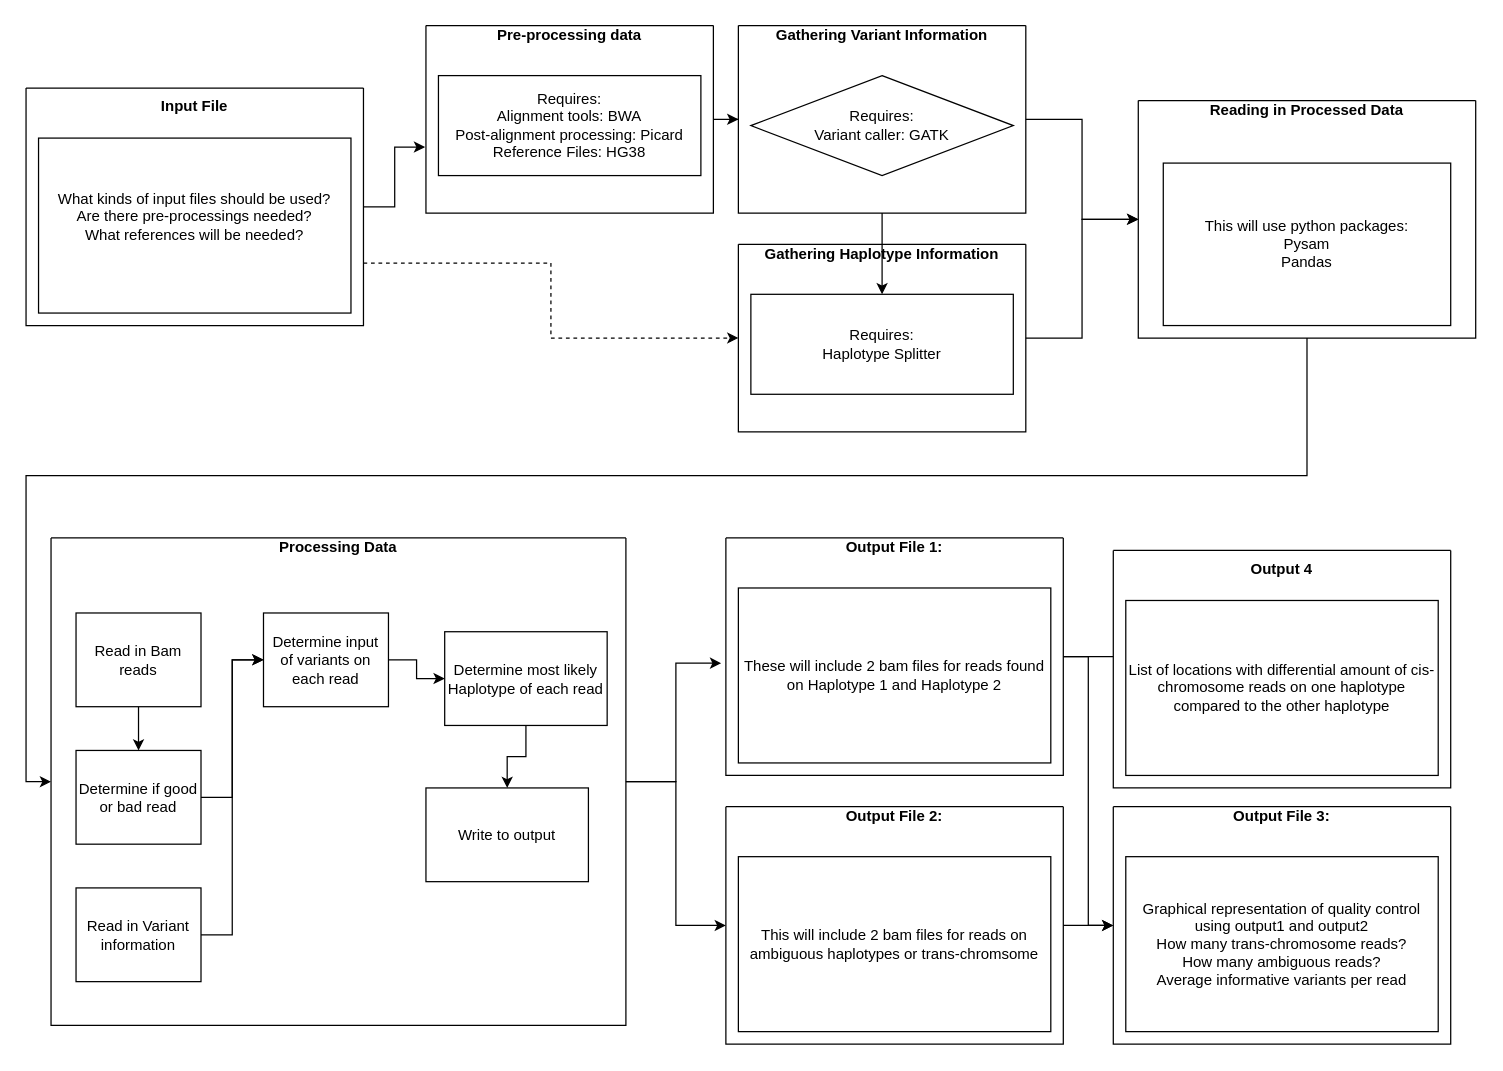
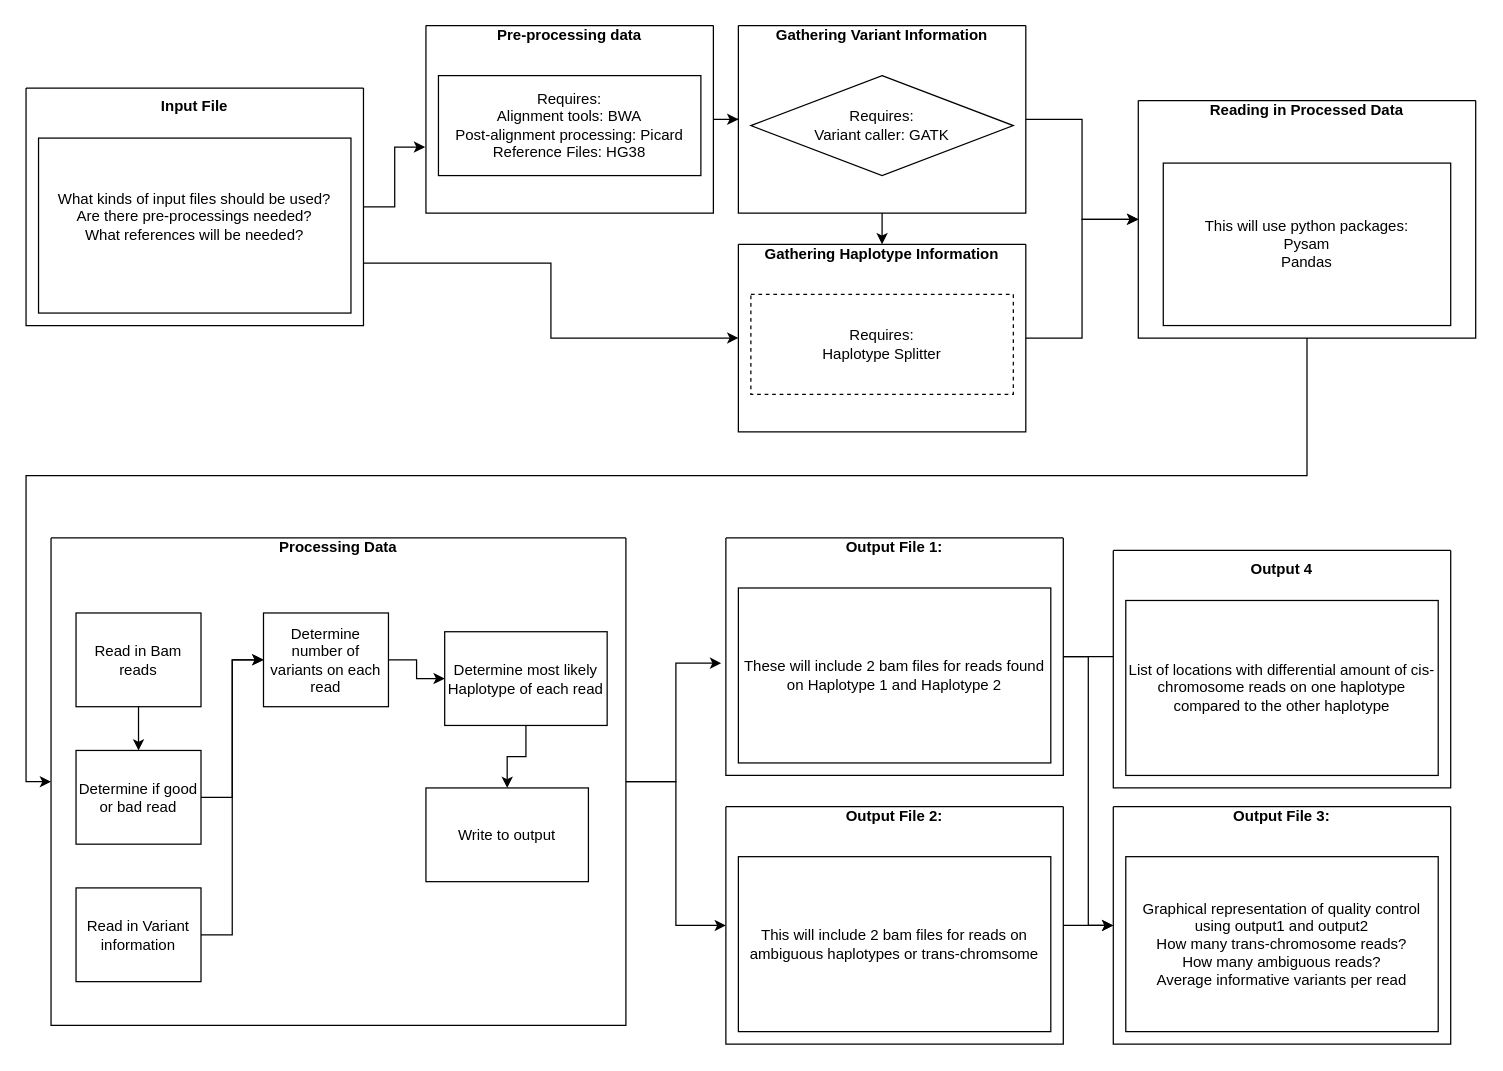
edge "Gathering Variant Information" -> "Requires: Haplotype Splitter": now "Gathering Variant Information" -> "Gathering Haplotype Information"
edge "Input File" -> "Gathering Haplotype Information": style dashed -> solid
node "Requires: Haplotype Splitter": style solid -> dashed
node "Determine input of variants on each read": label "Determine input of variants on each read" -> "Determine number of variants on each read"
